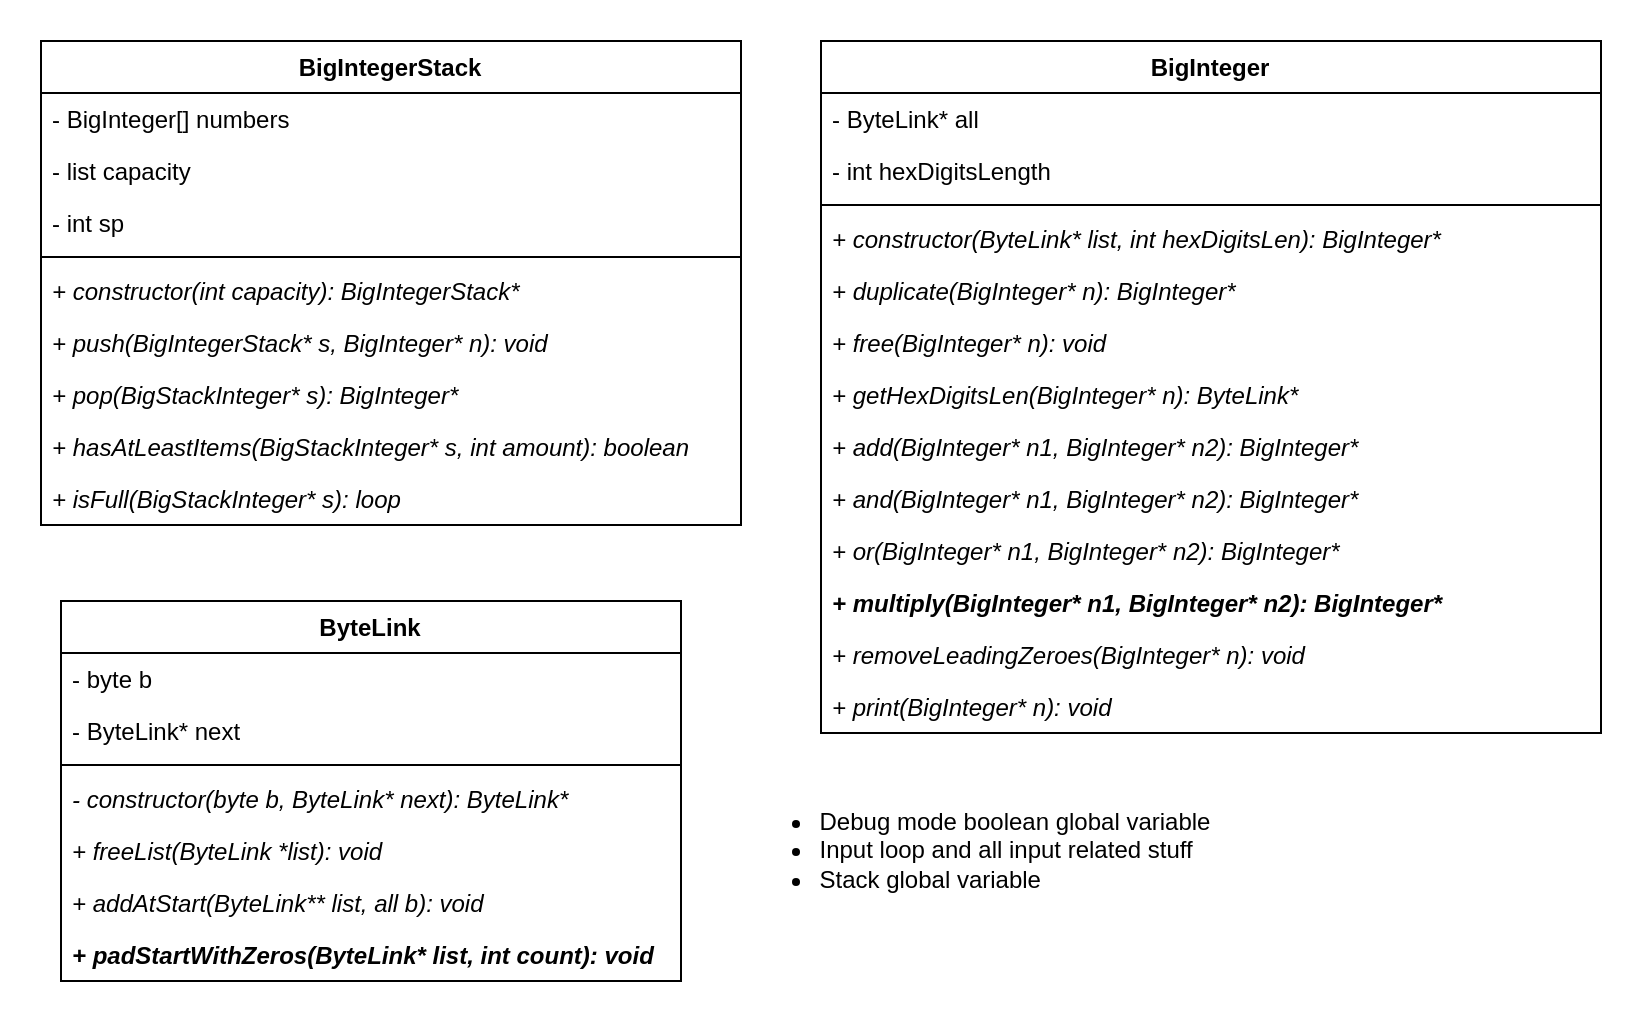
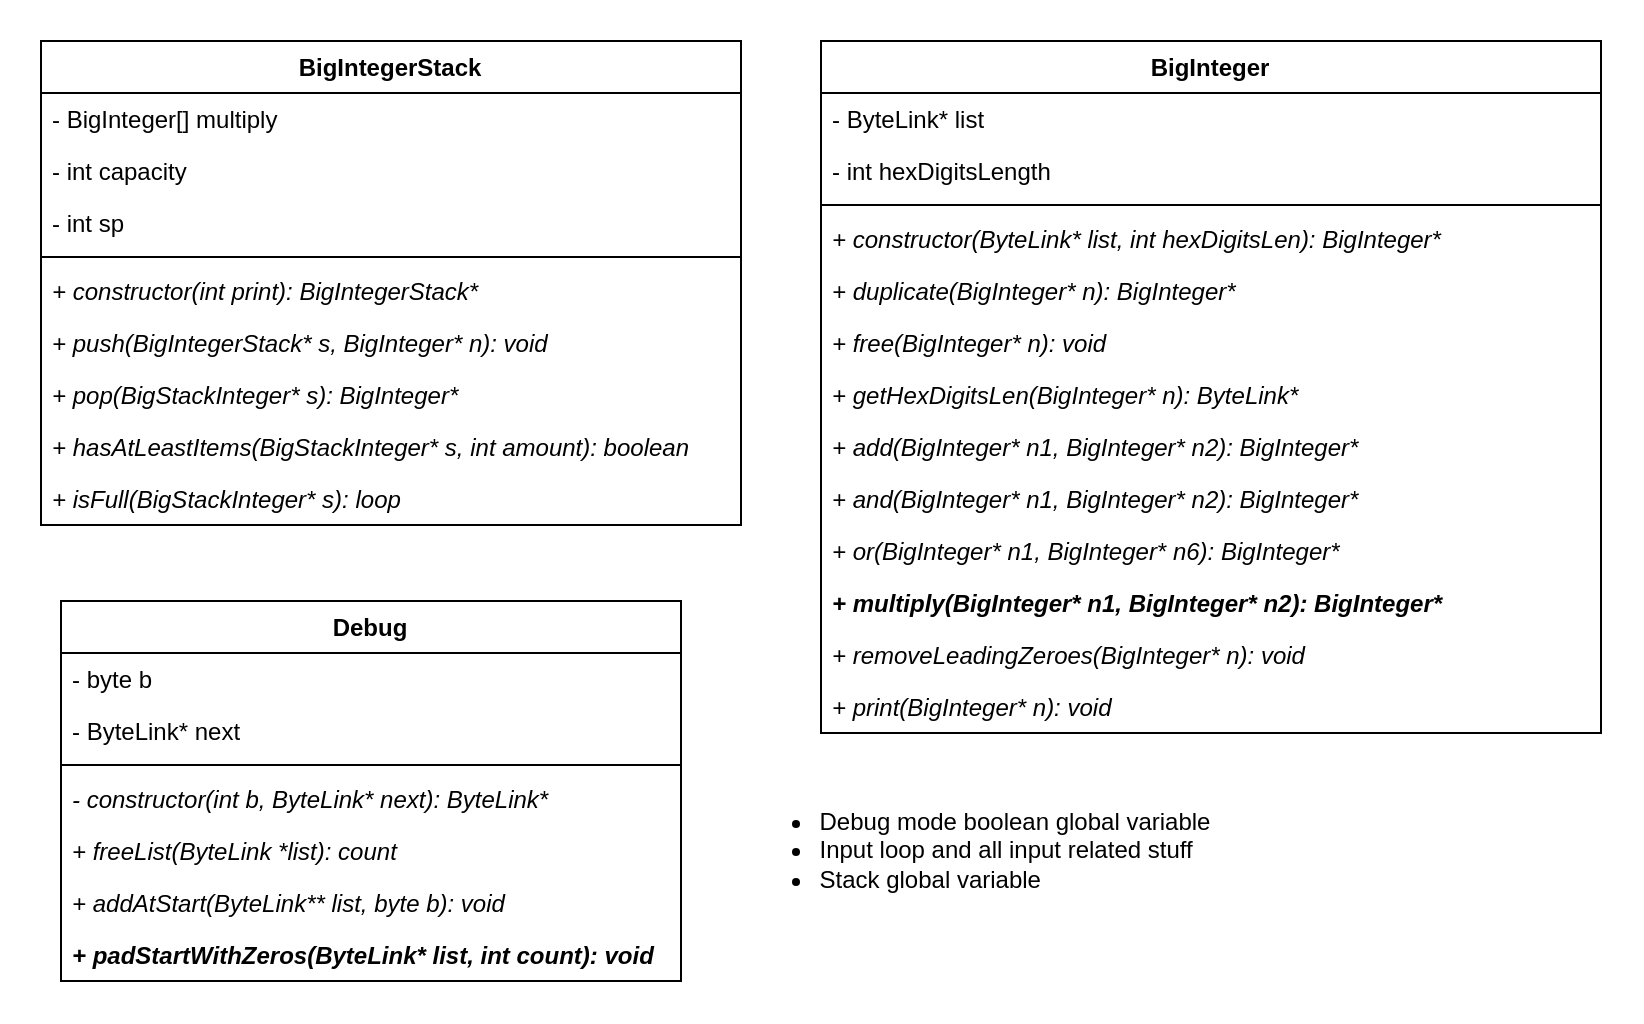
node "- BigInteger[] numbers": label "- BigInteger[] numbers" -> "- BigInteger[] multiply"
node "- ByteLink* all": label "- ByteLink* all" -> "- ByteLink* list"
node "- list capacity": label "- list capacity" -> "- int capacity"
node "+ constructor(int capacity): BigIntegerStack*": label "+ constructor(int capacity): BigIntegerStack*" -> "+ constructor(int print): BigIntegerStack*"
node "+ or(BigInteger* n1, BigInteger* n2): BigInteger*": label "+ or(BigInteger* n1, BigInteger* n2): BigInteger*" -> "+ or(BigInteger* n1, BigInteger* n6): BigInteger*"
node "ByteLink": label "ByteLink" -> "Debug"
node "- constructor(byte b, ByteLink* next): ByteLink*": label "- constructor(byte b, ByteLink* next): ByteLink*" -> "- constructor(int b, ByteLink* next): ByteLink*"
node "+ freeList(ByteLink *list): void": label "+ freeList(ByteLink *list): void" -> "+ freeList(ByteLink *list): count"
node "+ addAtStart(ByteLink** list, all b): void": label "+ addAtStart(ByteLink** list, all b): void" -> "+ addAtStart(ByteLink** list, byte b): void"
